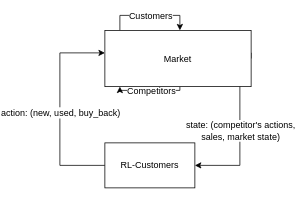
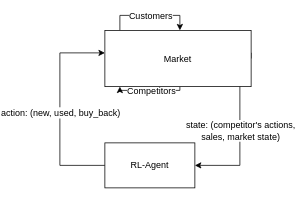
node "RL-Customers": label "RL-Customers" -> "RL-Agent"
